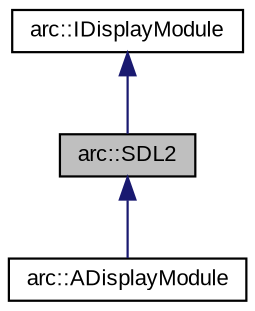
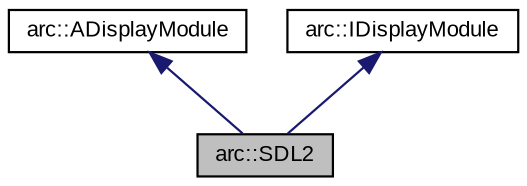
edge "arc::ADisplayModule" -> "arc::SDL2": reversed
